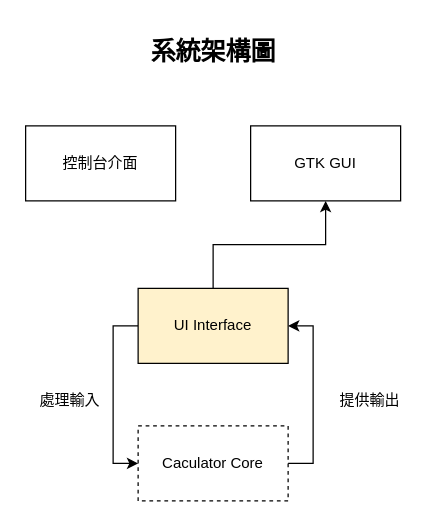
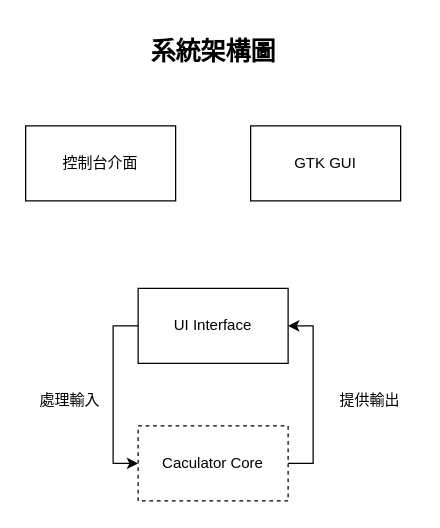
edge "UI Interface" -> "GTK GUI": removed
node "UI Interface": fillcolor #fff2cc -> #ffffff
